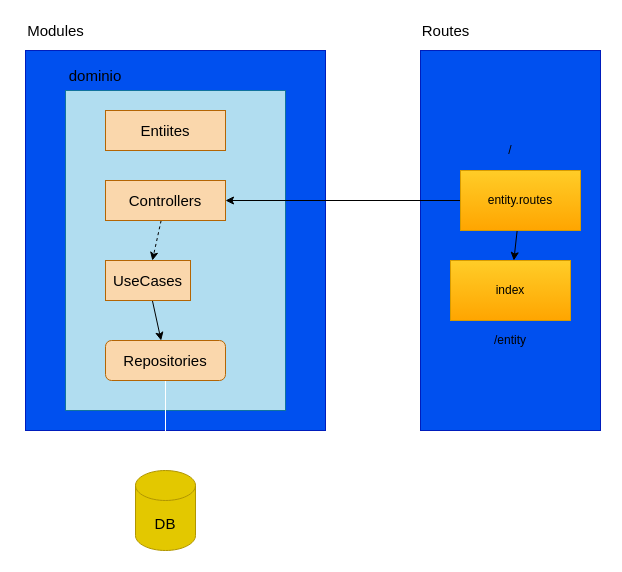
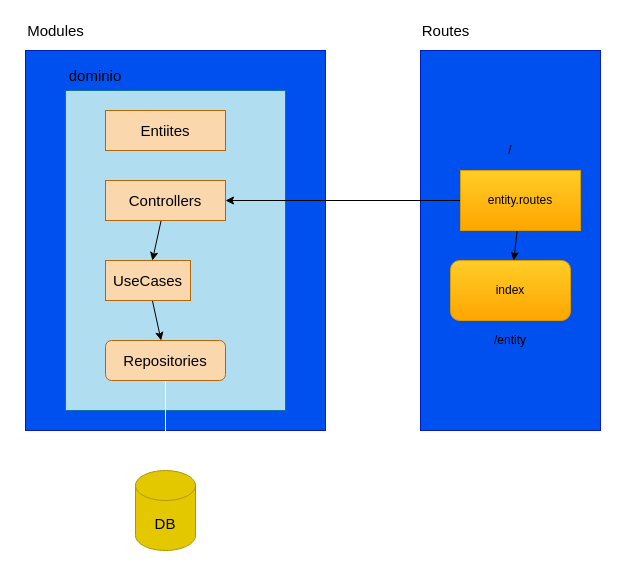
edge "Controllers" -> "UseCases": style dashed -> solid
node "index": shape rectangle -> rounded rectangle
